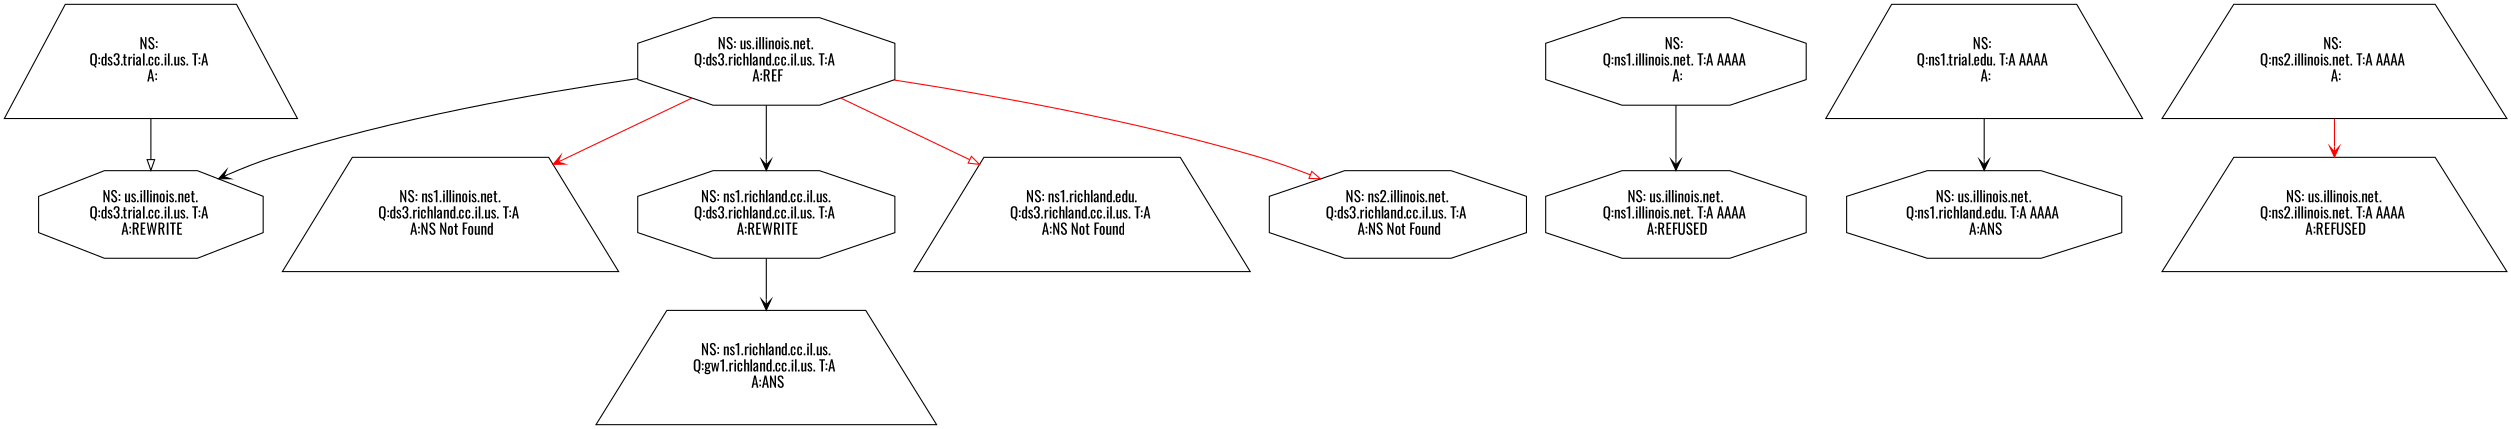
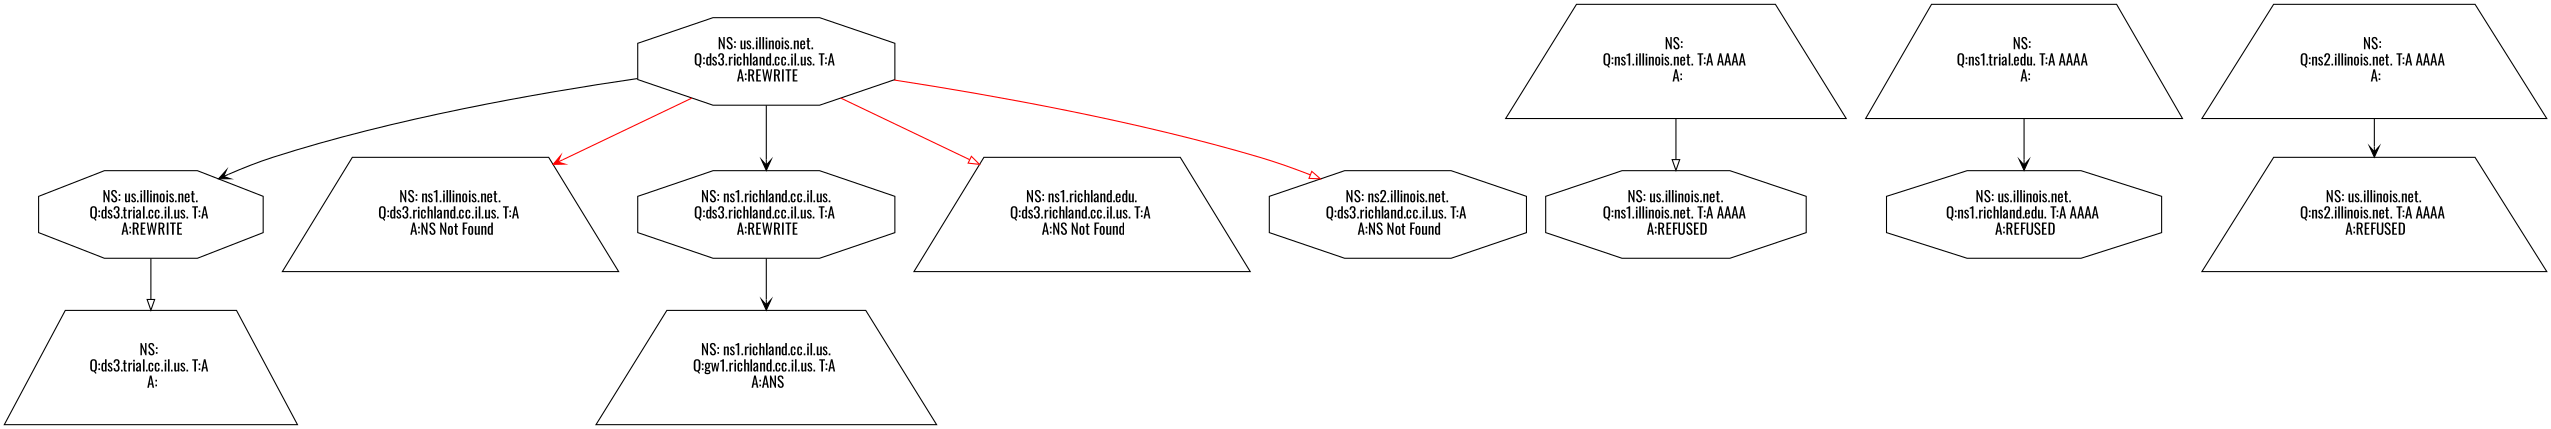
node "NS: us.illinois.net. Q:ds3.richland.cc.il.us. T:A A:REF": label "NS: us.illinois.net. Q:ds3.richland.cc.il.us. T:A A:REF" -> "NS: us.illinois.net. Q:ds3.richland.cc.il.us. T:A A:REWRITE"
node "NS: Q:ns1.illinois.net. T:A AAAA A:": shape octagon -> trapezium
edge "NS: Q:ns1.illinois.net. T:A AAAA A:" -> "NS: us.illinois.net. Q:ns1.illinois.net. T:A AAAA A:REFUSED": arrowhead vee -> onormal
edge "NS: Q:ns2.illinois.net. T:A AAAA A:" -> "NS: us.illinois.net. Q:ns2.illinois.net. T:A AAAA A:REFUSED": color red -> black
edge "NS: Q:ds3.trial.cc.il.us. T:A A:" -> "NS: us.illinois.net. Q:ds3.trial.cc.il.us. T:A A:REWRITE": reversed
node "NS: us.illinois.net. Q:ns1.richland.edu. T:A AAAA A:ANS": label "NS: us.illinois.net. Q:ns1.richland.edu. T:A AAAA A:ANS" -> "NS: us.illinois.net. Q:ns1.richland.edu. T:A AAAA A:REFUSED"
